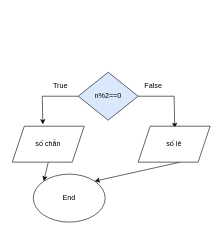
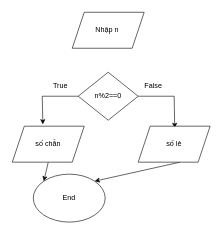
node "Nhập n": added
node "n%2==0": fillcolor #dae8fc -> #ffffff
